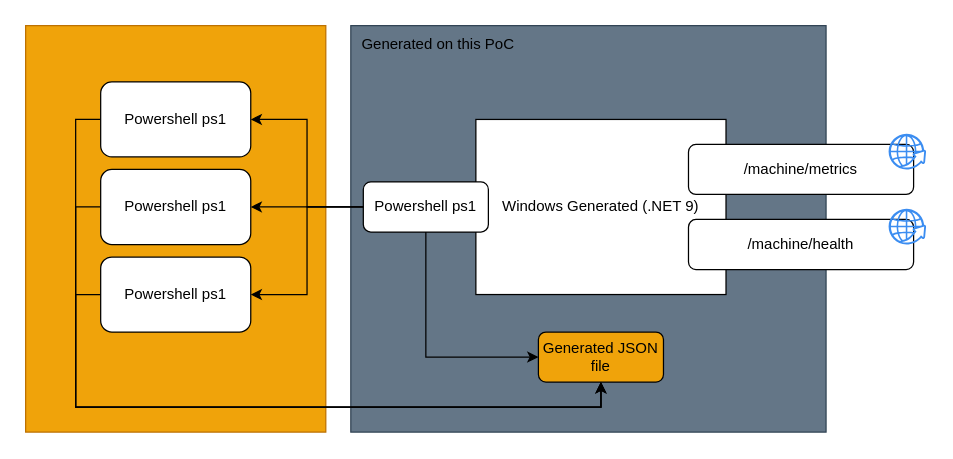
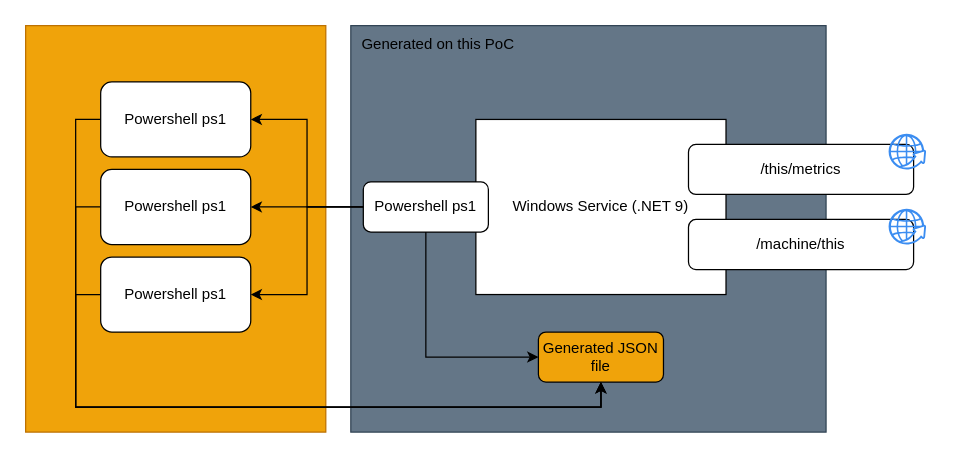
node "/machine/metrics": label "/machine/metrics" -> "/this/metrics"
node "Windows Generated (.NET 9)": label "Windows Generated (.NET 9)" -> "Windows Service (.NET 9)"
node "/machine/health": label "/machine/health" -> "/machine/this"
